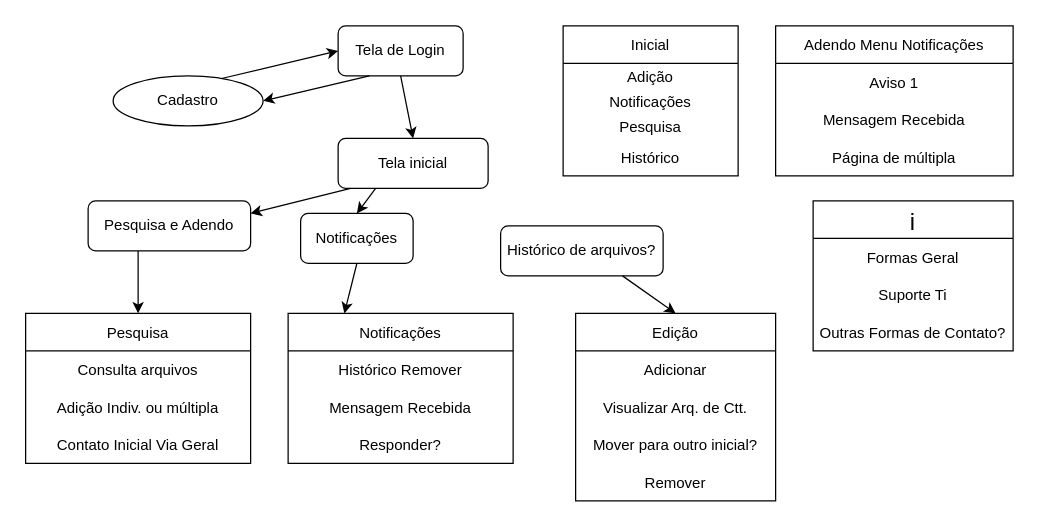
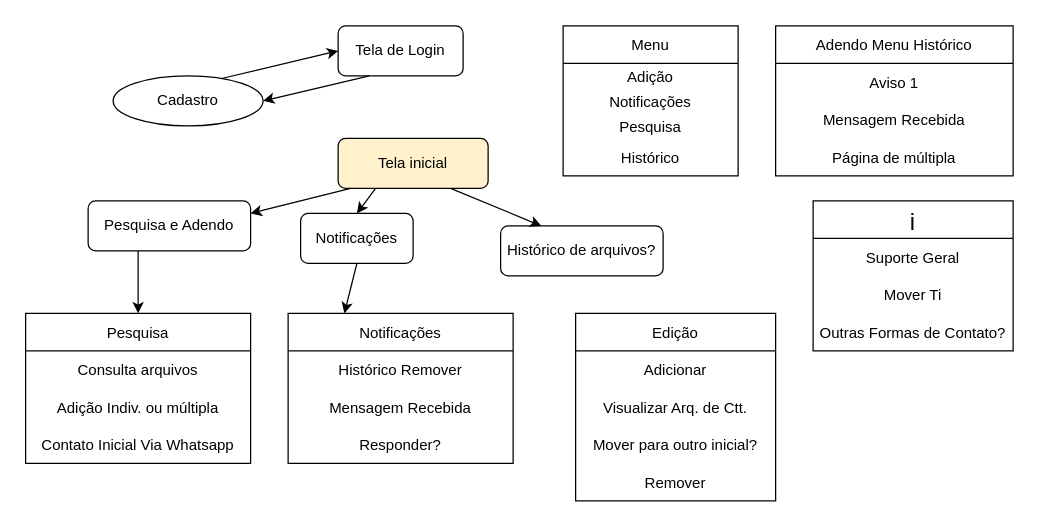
node "Inicial": label "Inicial" -> "Menu"
node "Adendo Menu Notificações": label "Adendo Menu Notificações" -> "Adendo Menu Histórico"
edge "Tela de Login" -> "Tela inicial": removed
node "Tela inicial": fillcolor #ffffff -> #fff2cc
edge "Tela inicial" -> "Histórico de arquivos?": added
node "Formas Geral": label "Formas Geral" -> "Suporte Geral"
edge "Histórico de arquivos?" -> "Edição": removed
node "Suporte Ti": label "Suporte Ti" -> "Mover Ti"
node "Contato Inicial Via Geral": label "Contato Inicial Via Geral" -> "Contato Inicial Via Whatsapp"
